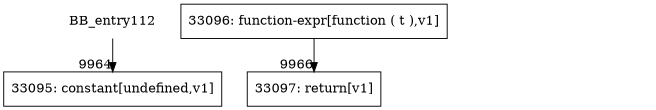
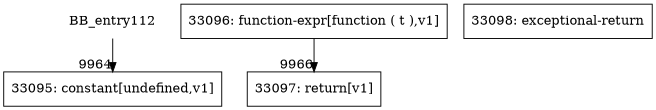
node "33098: exceptional-return": added
